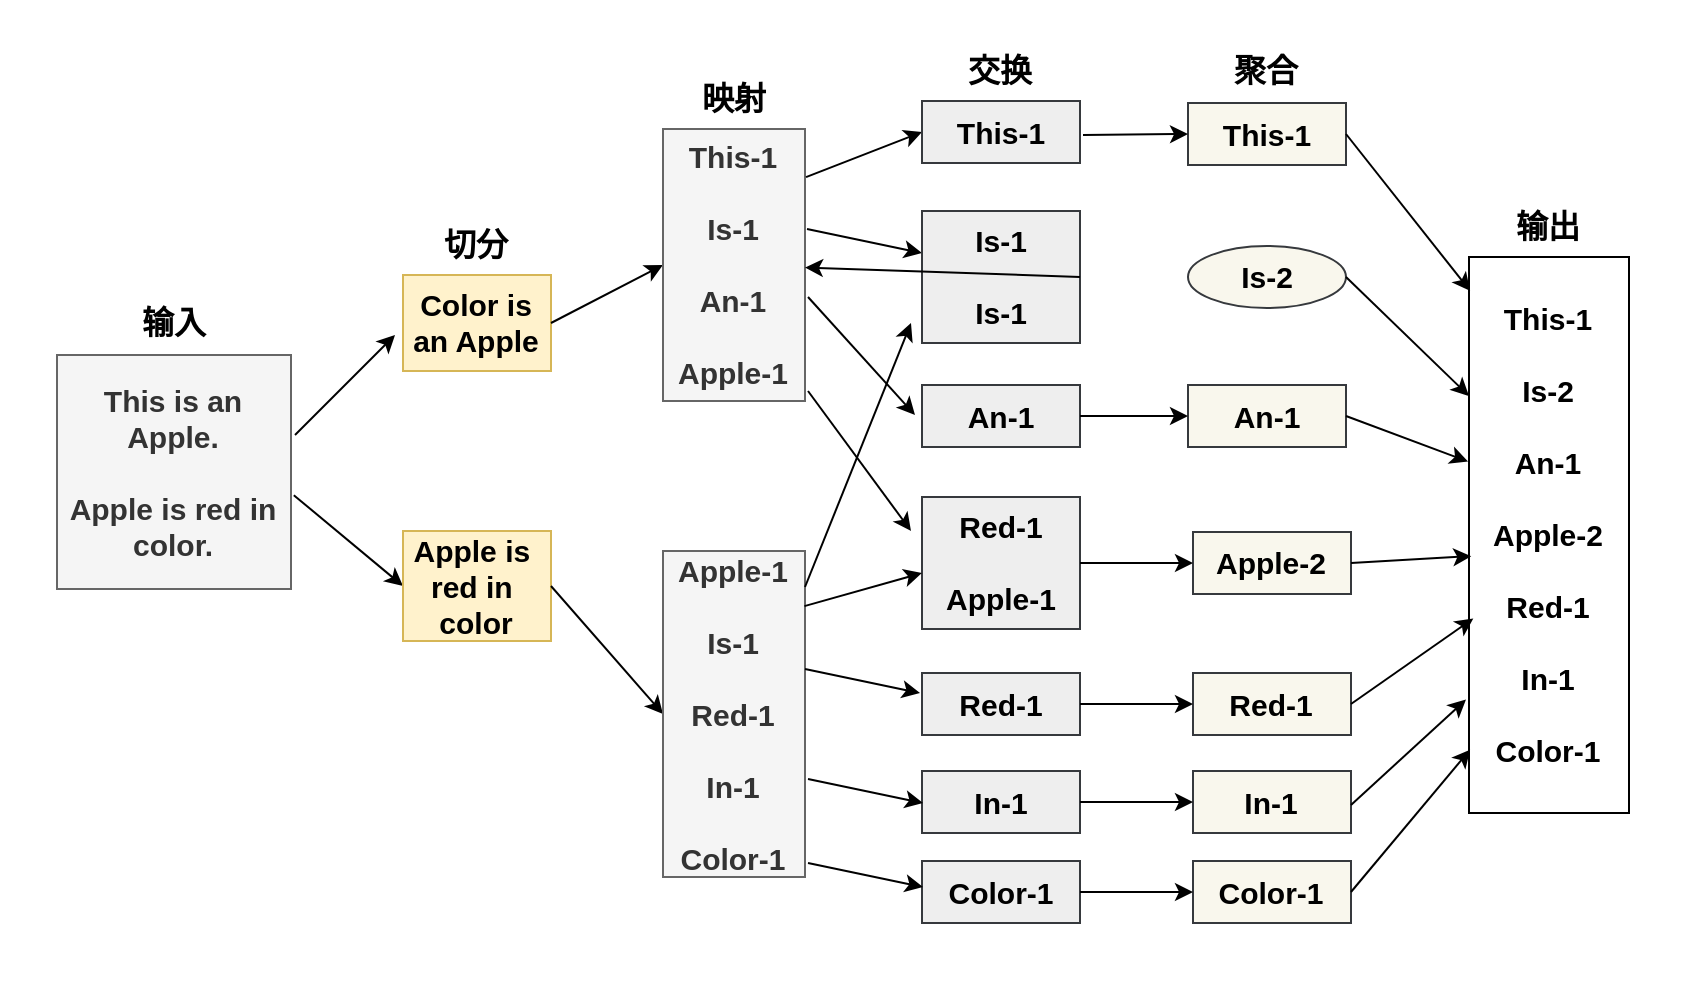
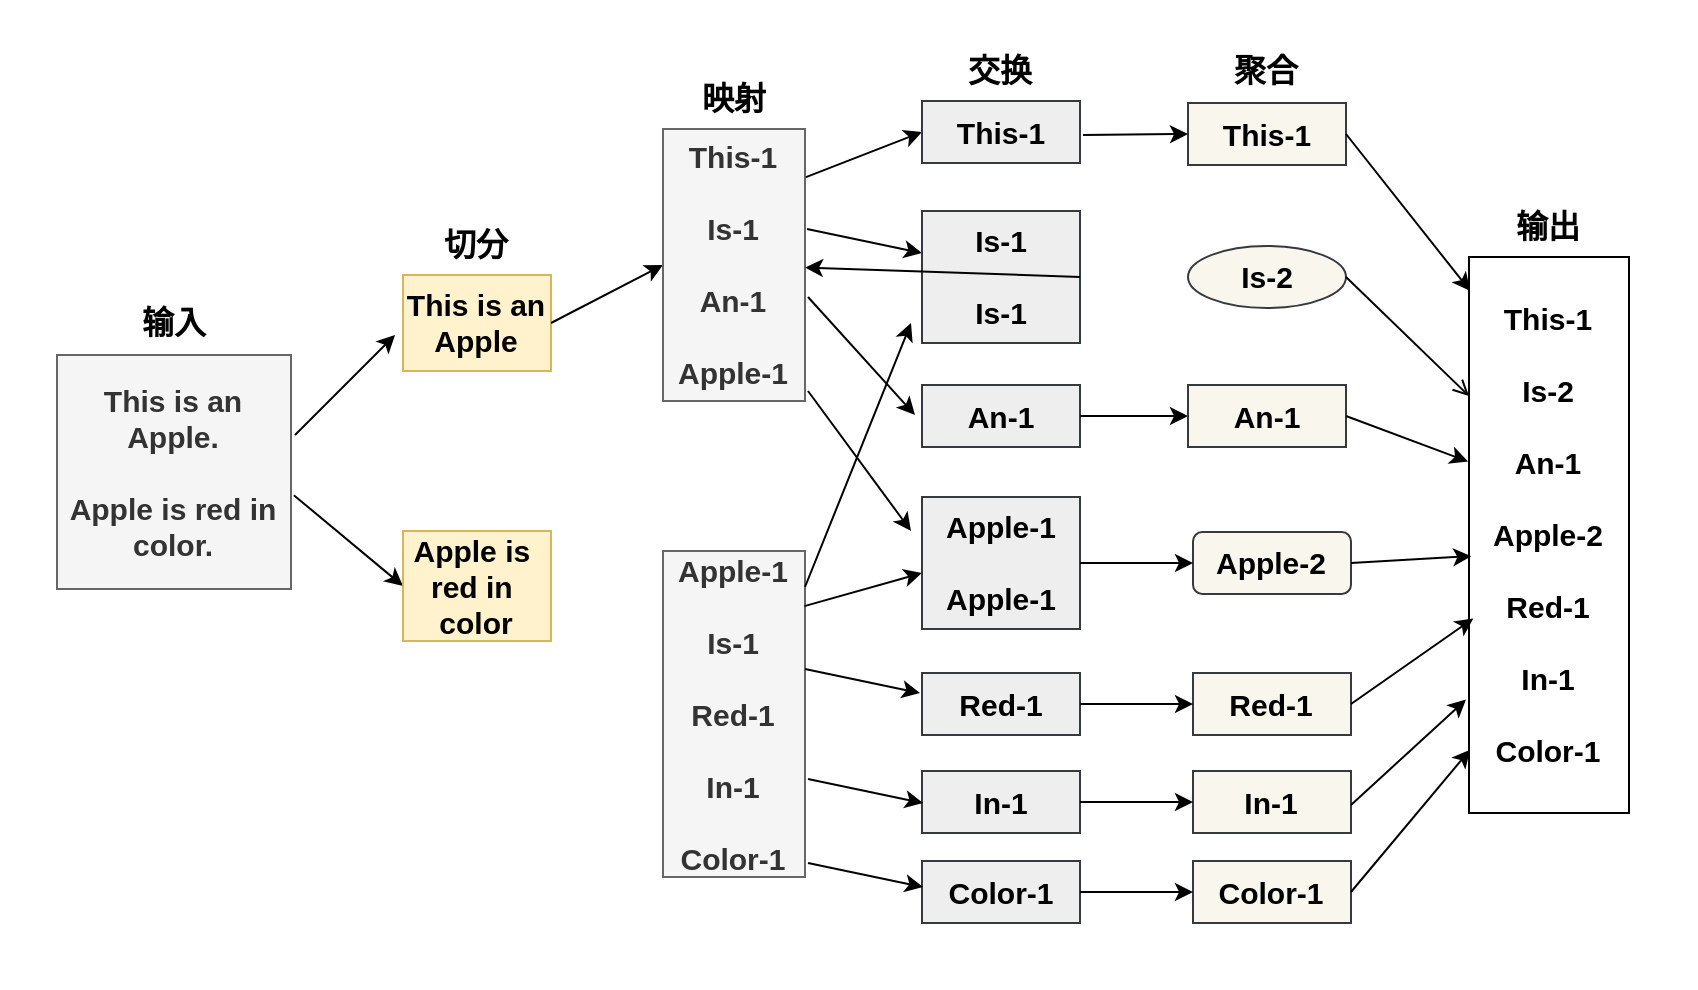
node "Color is an Apple": label "Color is an Apple" -> "This is an Apple"
edge "Is-2" -> "This-1 Is-2 An-1 Apple-2 Red-1 In-1 Color-1": arrowhead classic -> open
node "Red-1 Apple-1": label "Red-1 Apple-1" -> "Apple-1 Apple-1"
node "Apple-2": shape rectangle -> rounded rectangle
edge "Apple is red in color" -> "Apple-1 Is-1 Red-1 In-1 Color-1": removed
